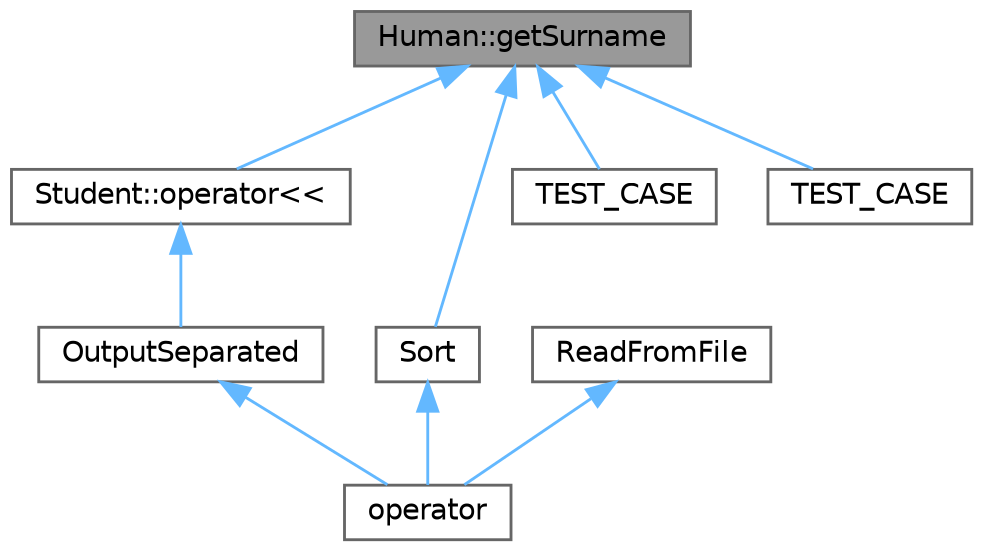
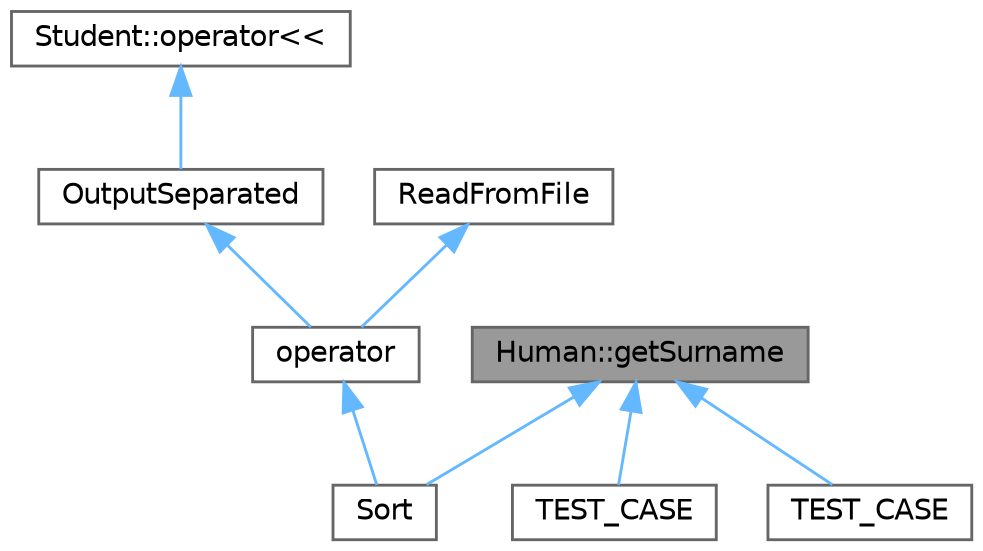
edge "Student::operator<<" -> "Human::getSurname": removed
edge "operator" -> "Sort": reversed
